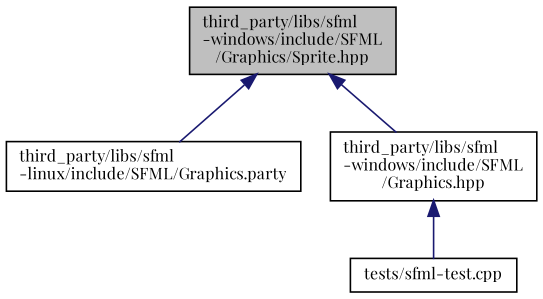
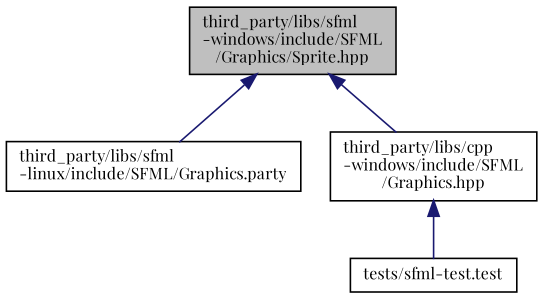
node "third_party/libs/sfml -windows/include/SFML /Graphics.hpp": label "third_party/libs/sfml -windows/include/SFML /Graphics.hpp" -> "third_party/libs/cpp -windows/include/SFML /Graphics.hpp"
node "tests/sfml-test.cpp": label "tests/sfml-test.cpp" -> "tests/sfml-test.test"
